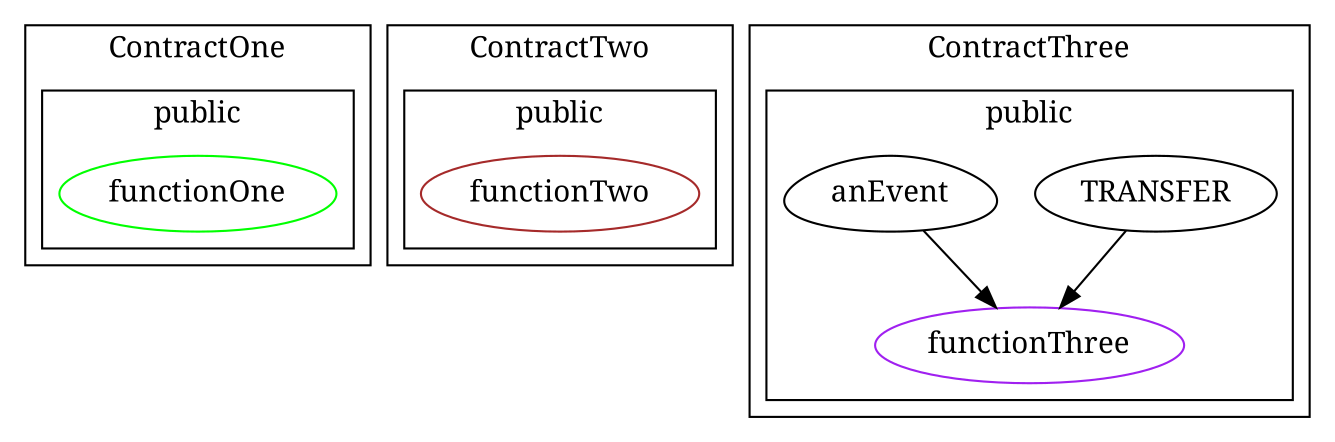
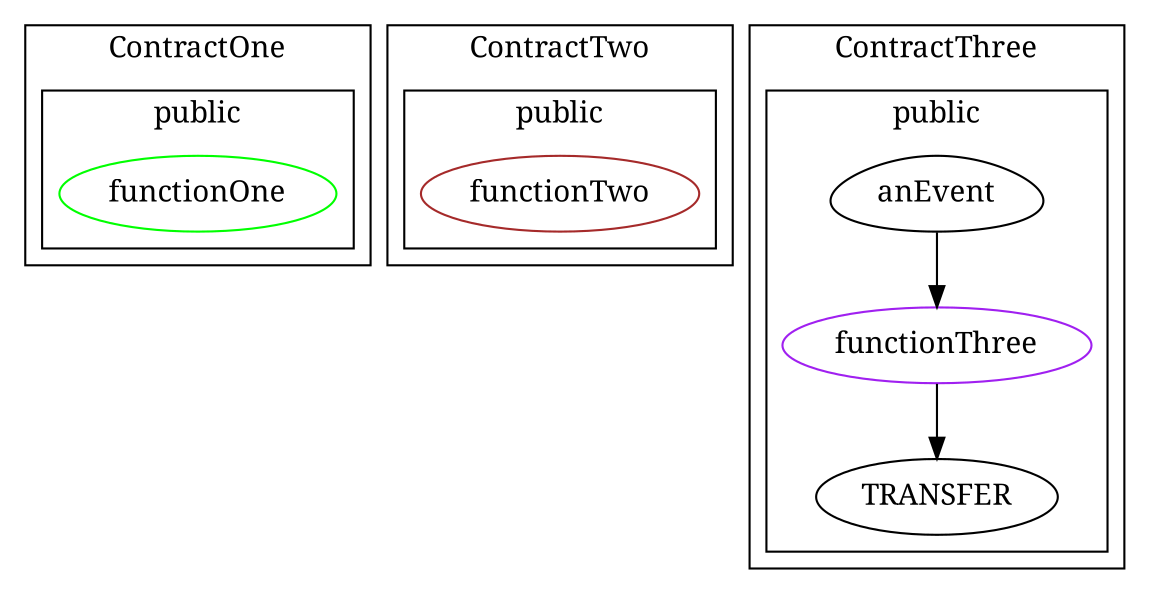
edge "TRANSFER" -> "functionThree": reversed
